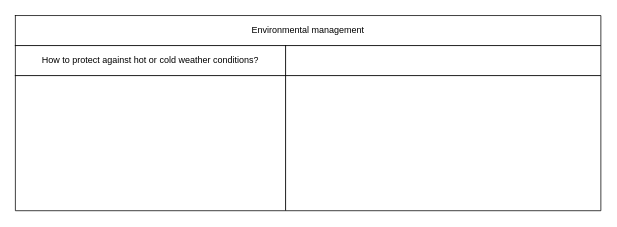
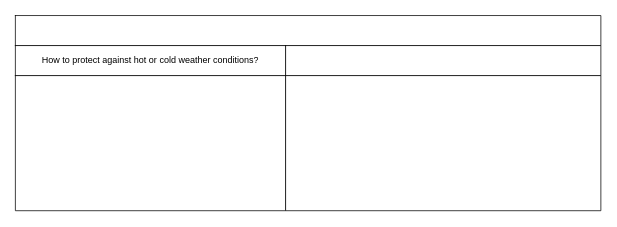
node "Environmental management": removed
